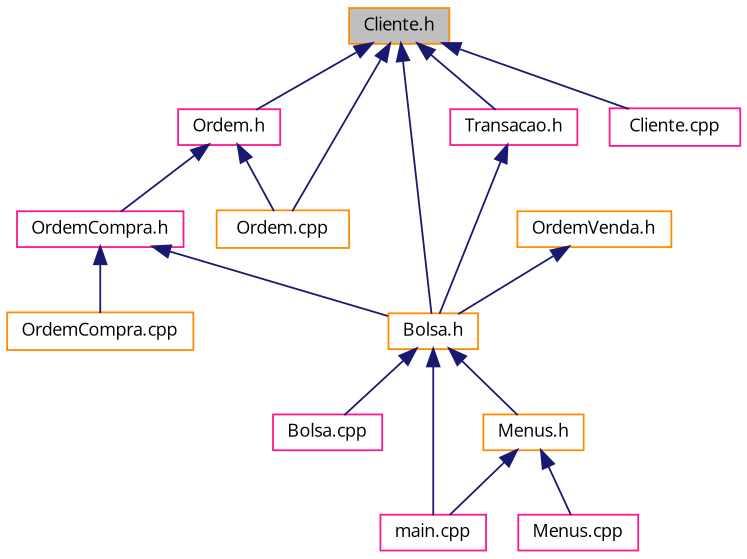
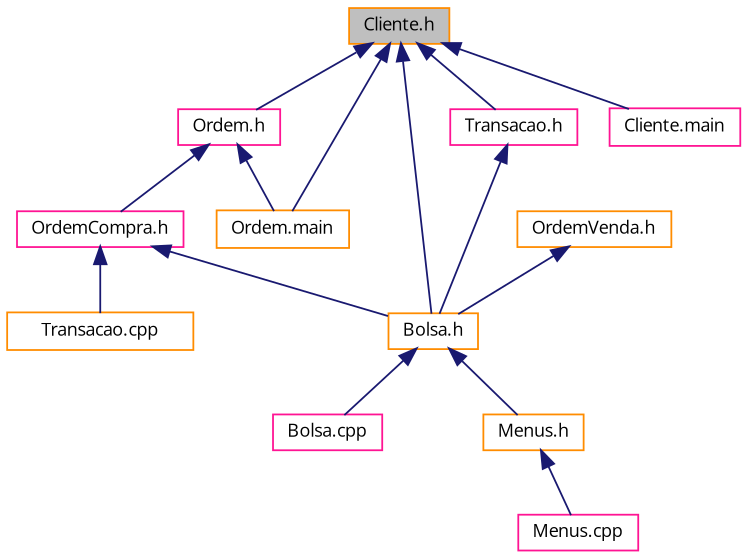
node "Cliente.cpp": label "Cliente.cpp" -> "Cliente.main"
node "Ordem.cpp": label "Ordem.cpp" -> "Ordem.main"
node "OrdemCompra.cpp": label "OrdemCompra.cpp" -> "Transacao.cpp"
node "main.cpp": removed
